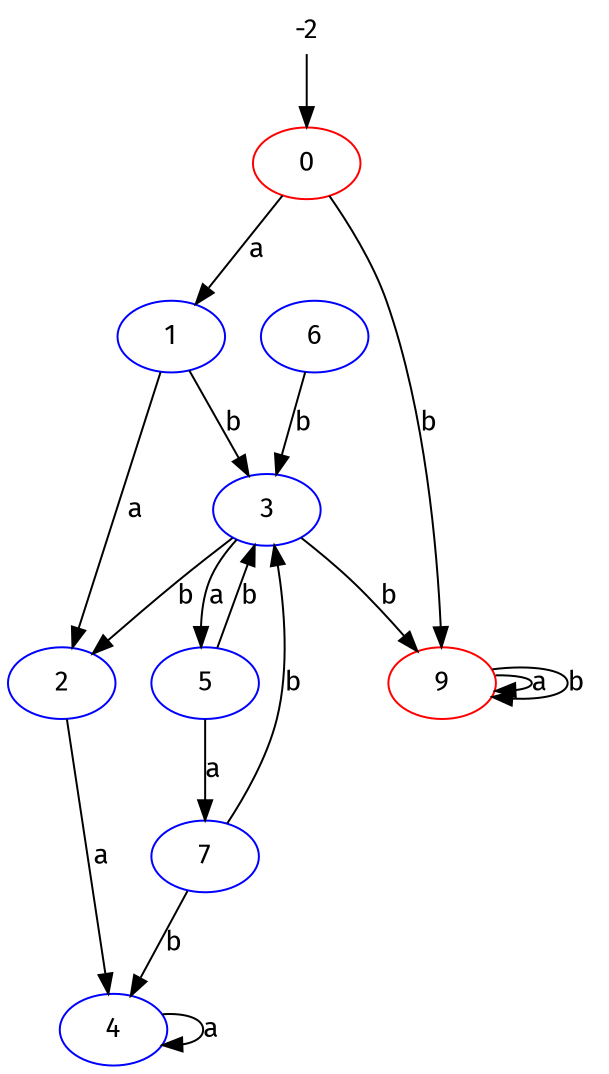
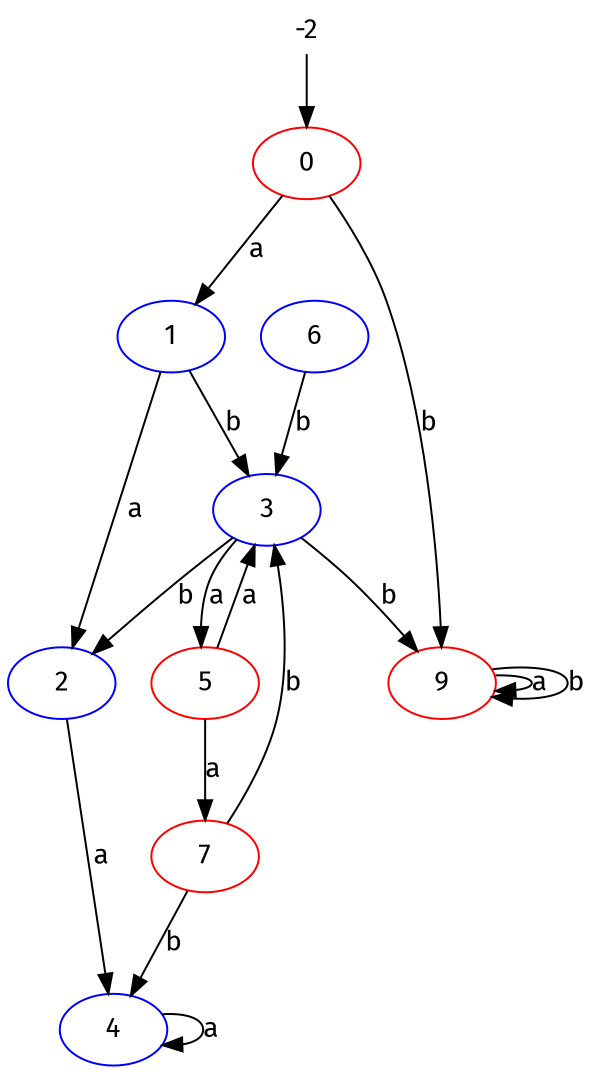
edge "5" -> "3": label "b" -> "a"
node "5": color blue -> red
node "7": color blue -> red
